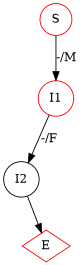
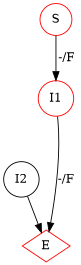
edge "S" -> "I1": label "-/M" -> "-/F"
edge "I1" -> "I2": now "I1" -> "E"
